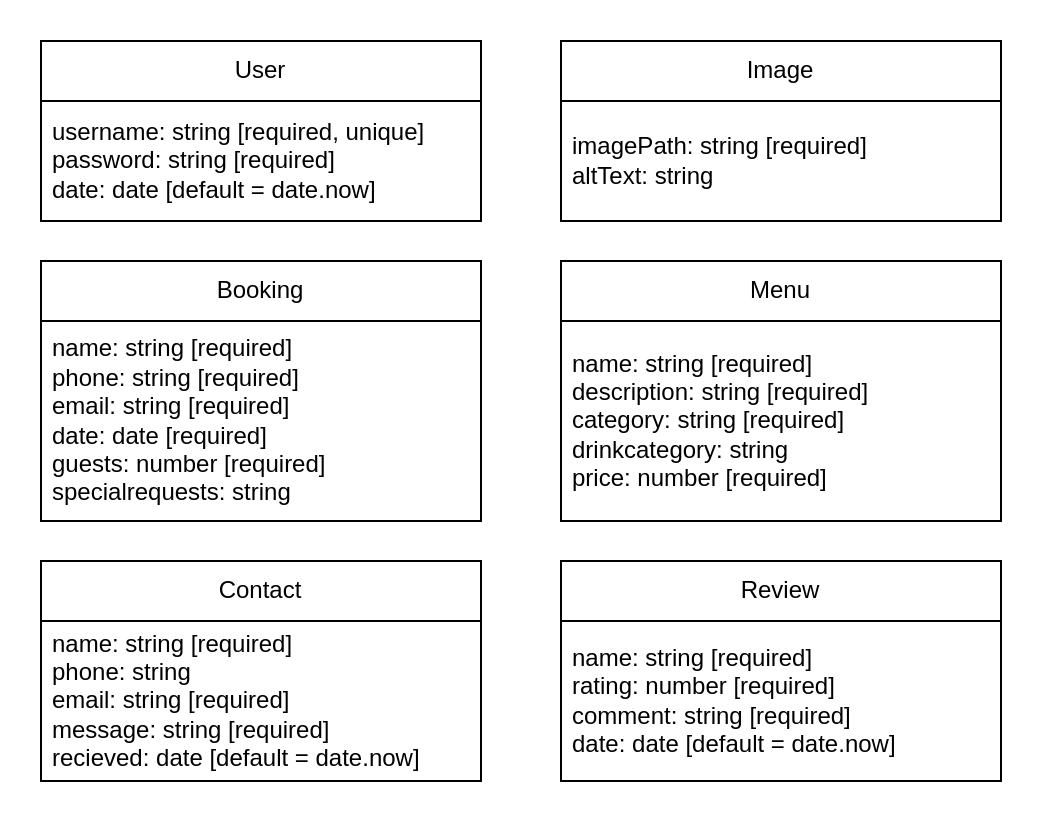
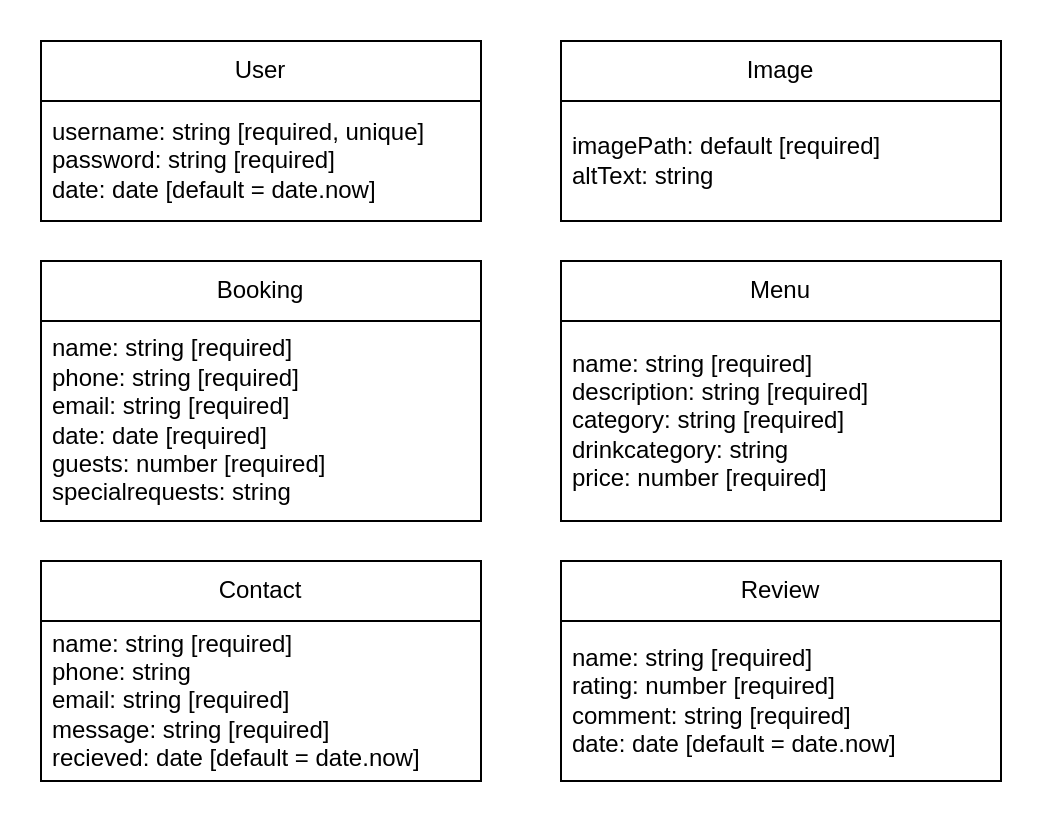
node "imagePath: string [required] altText: string": label "imagePath: string [required] altText: string" -> "imagePath: default [required] altText: string"
